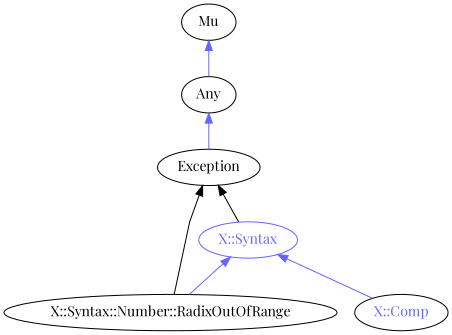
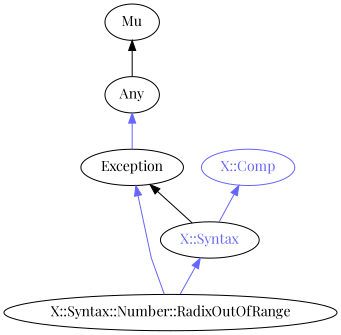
edge "Any" -> "Mu": color #6666ff -> #000000
node "X::Syntax": color #6666ff -> #000000
edge "X::Syntax::Number::RadixOutOfRange" -> "Exception": color #000000 -> #6666ff
edge "X::Comp" -> "X::Syntax": reversed
node "X::Comp": color #000000 -> #6666ff
